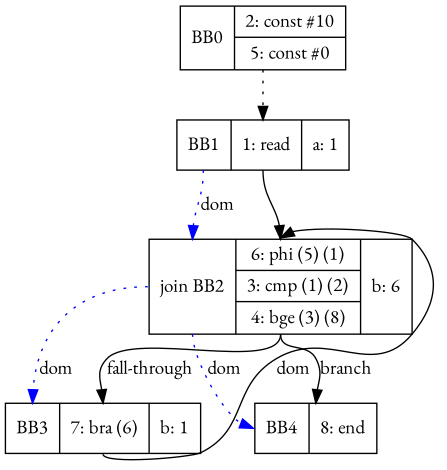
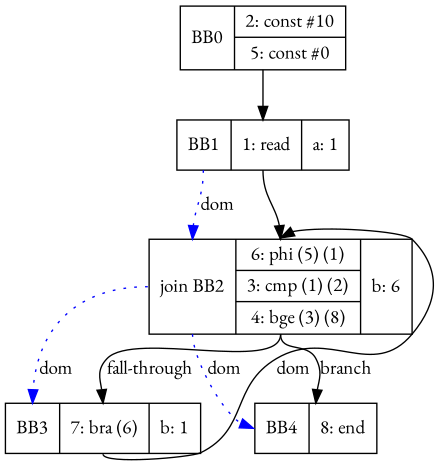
edge "BB0" -> "BB1": style dotted -> solid
